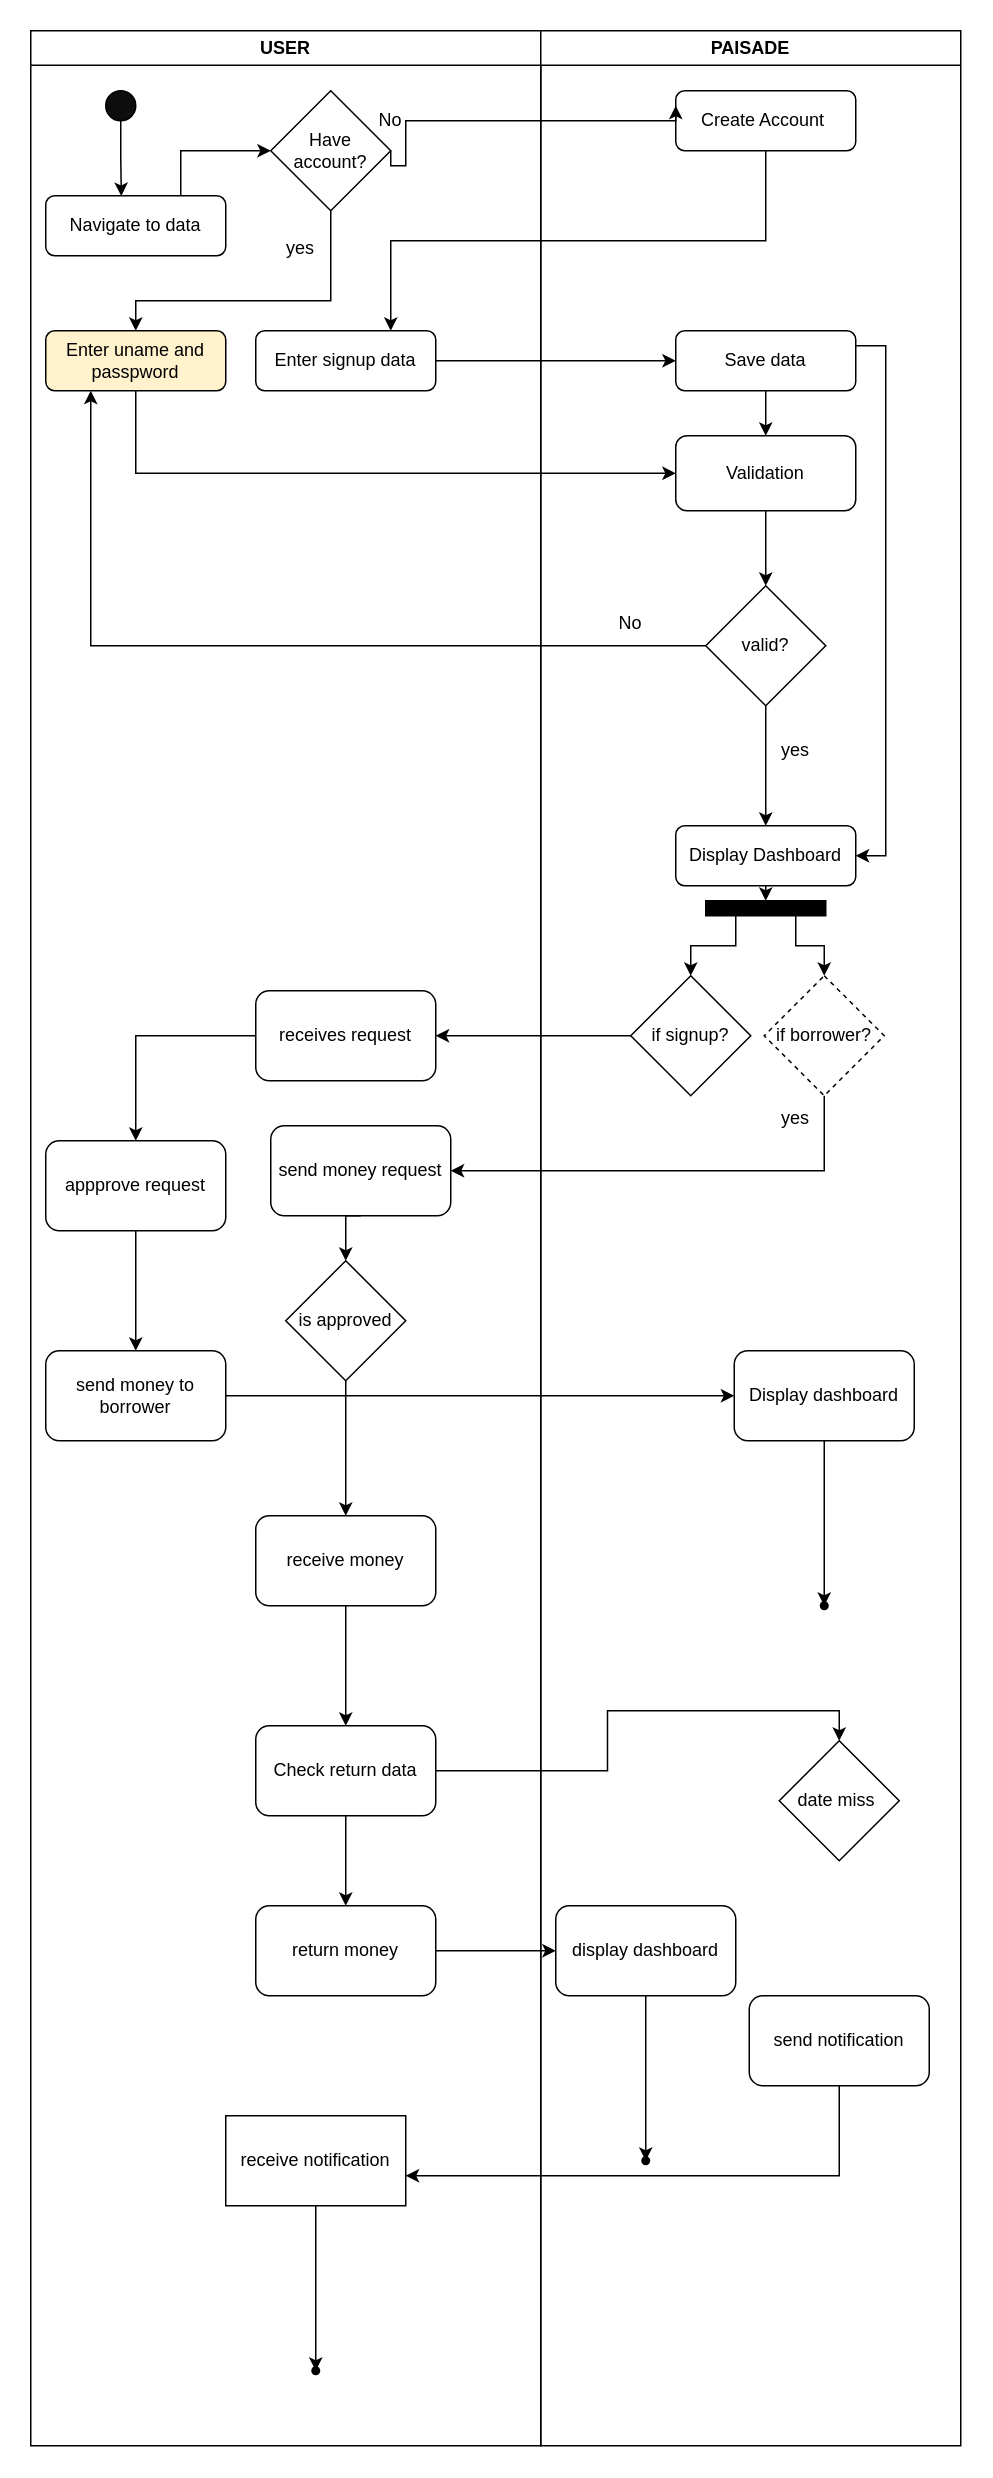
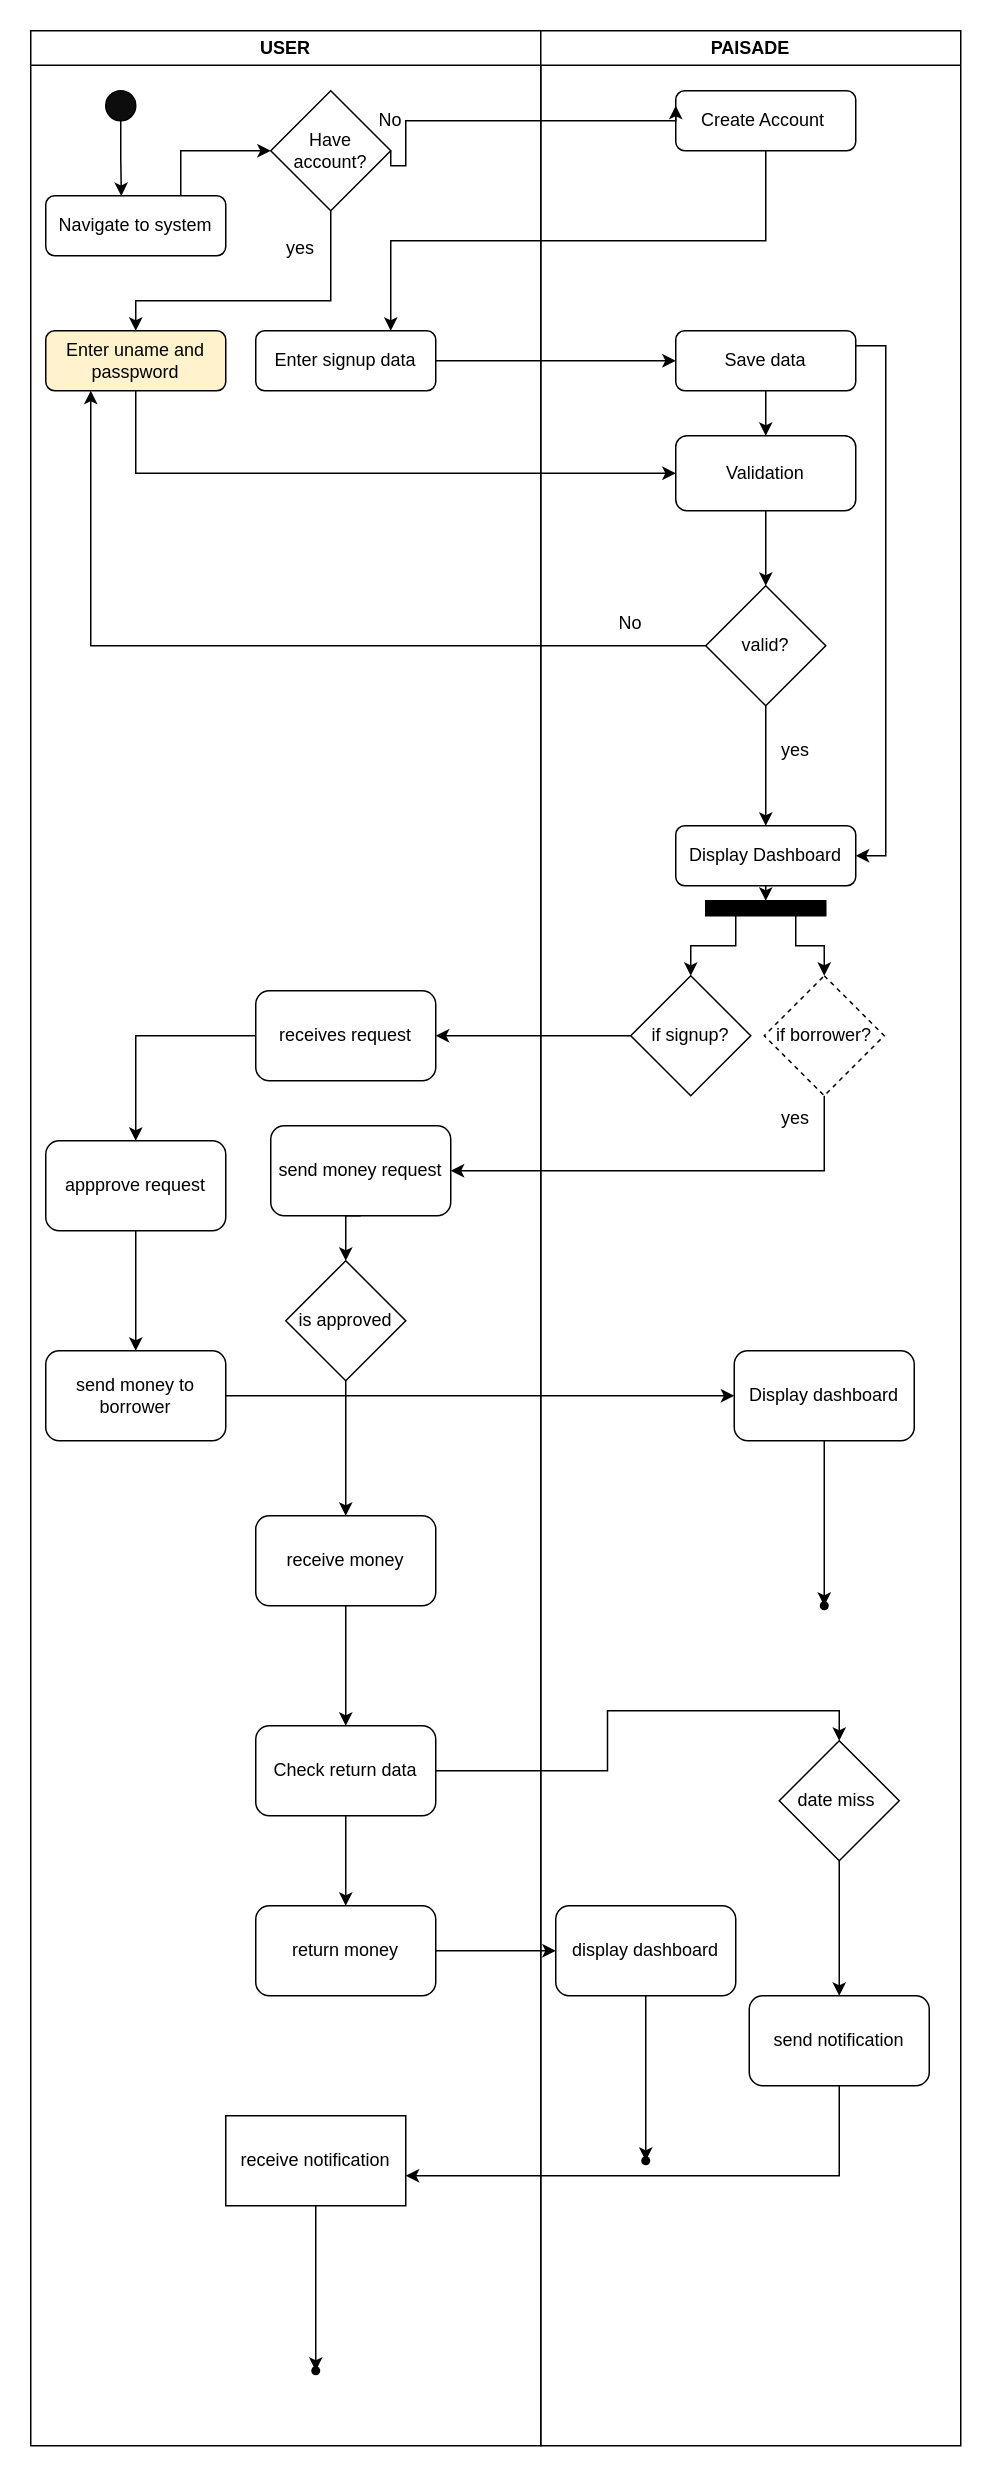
node "Navigate to data": label "Navigate to data" -> "Navigate to system"
edge "date miss" -> "send notification": added
